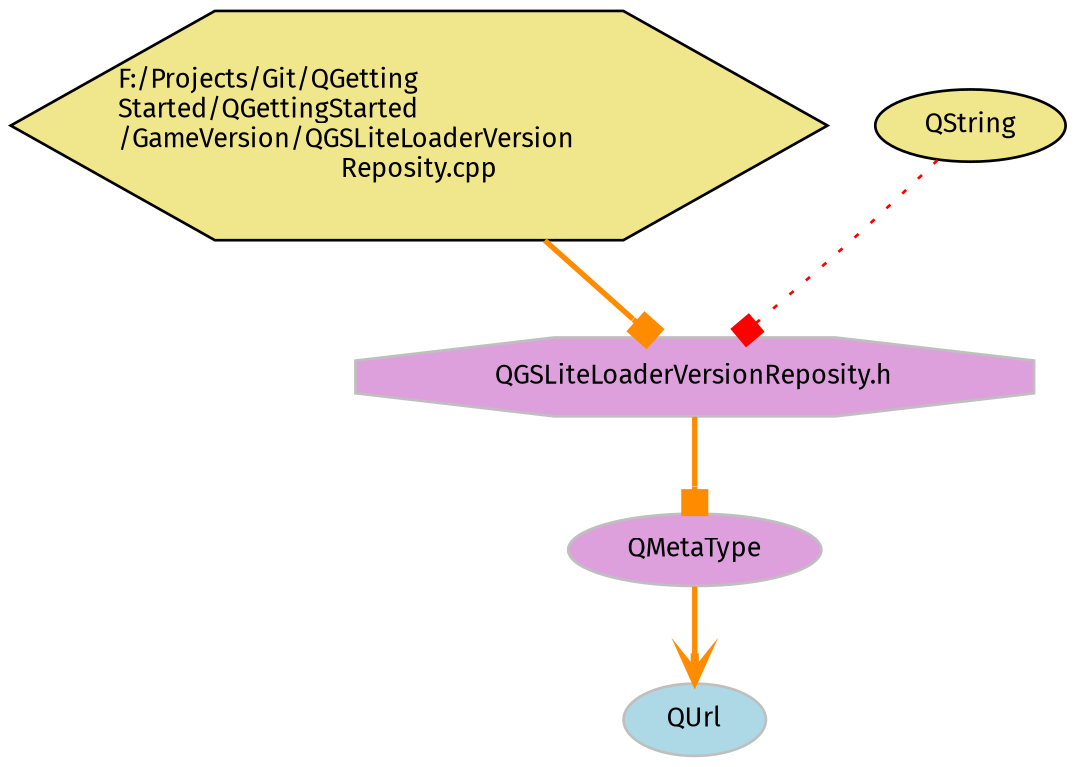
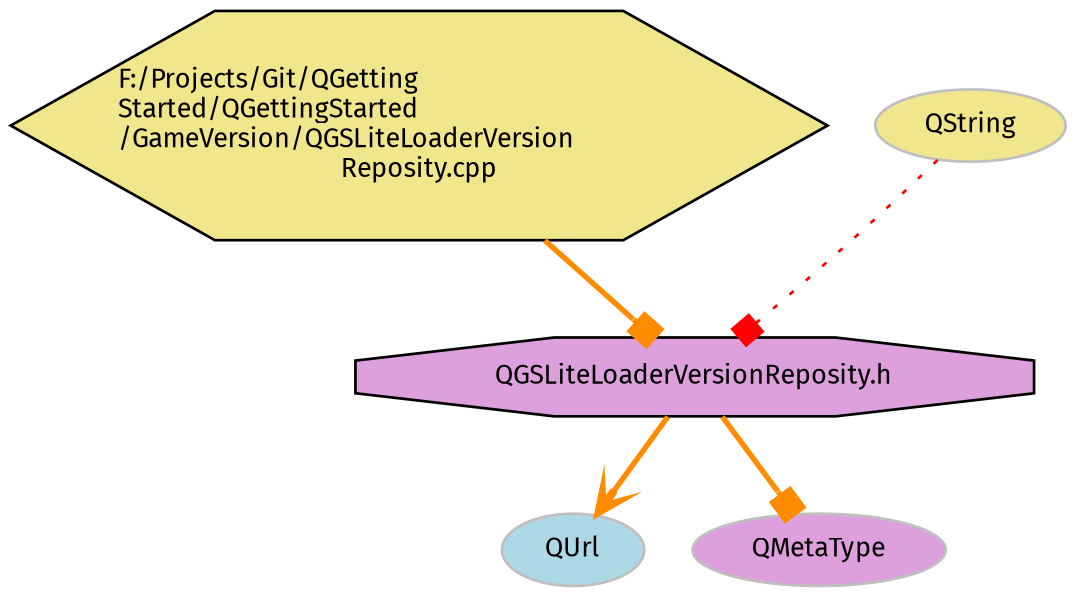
node "QString": color black -> grey75
node "QGSLiteLoaderVersionReposity.h": color grey75 -> black
edge "QMetaType" -> "QUrl": now "QGSLiteLoaderVersionReposity.h" -> "QUrl"
